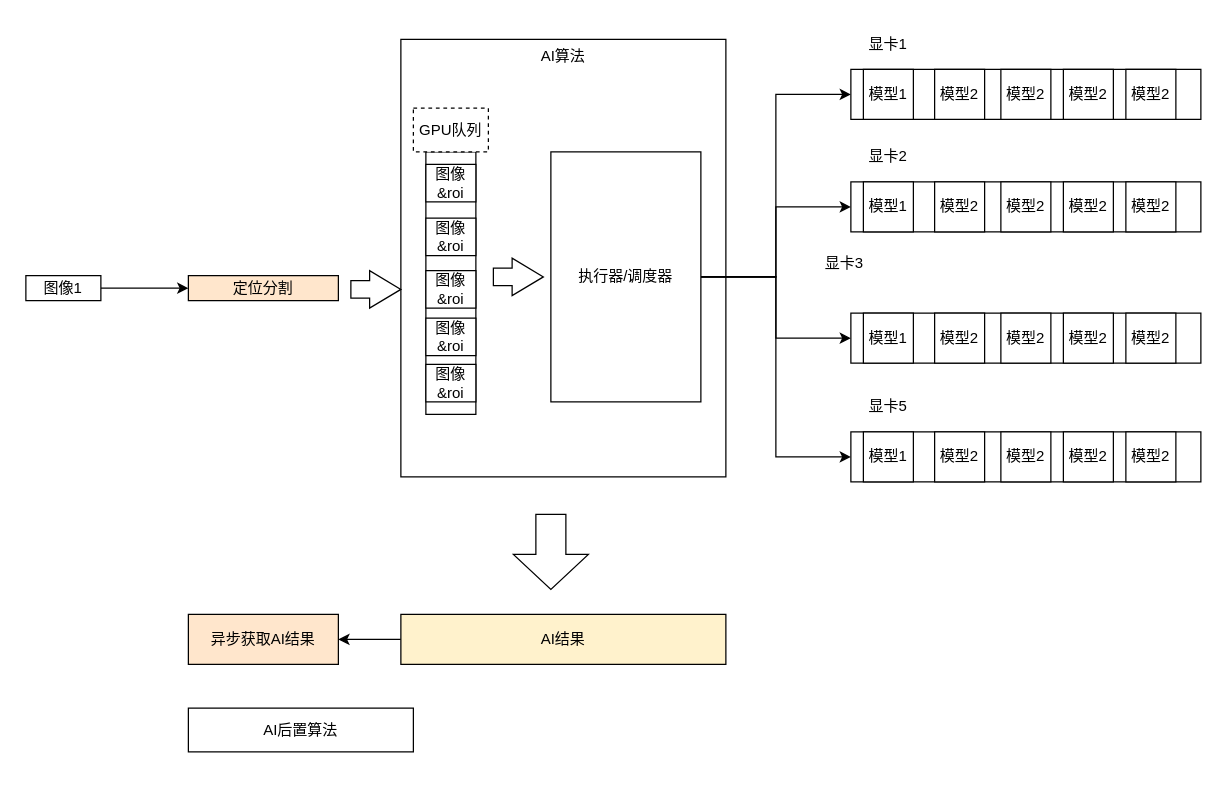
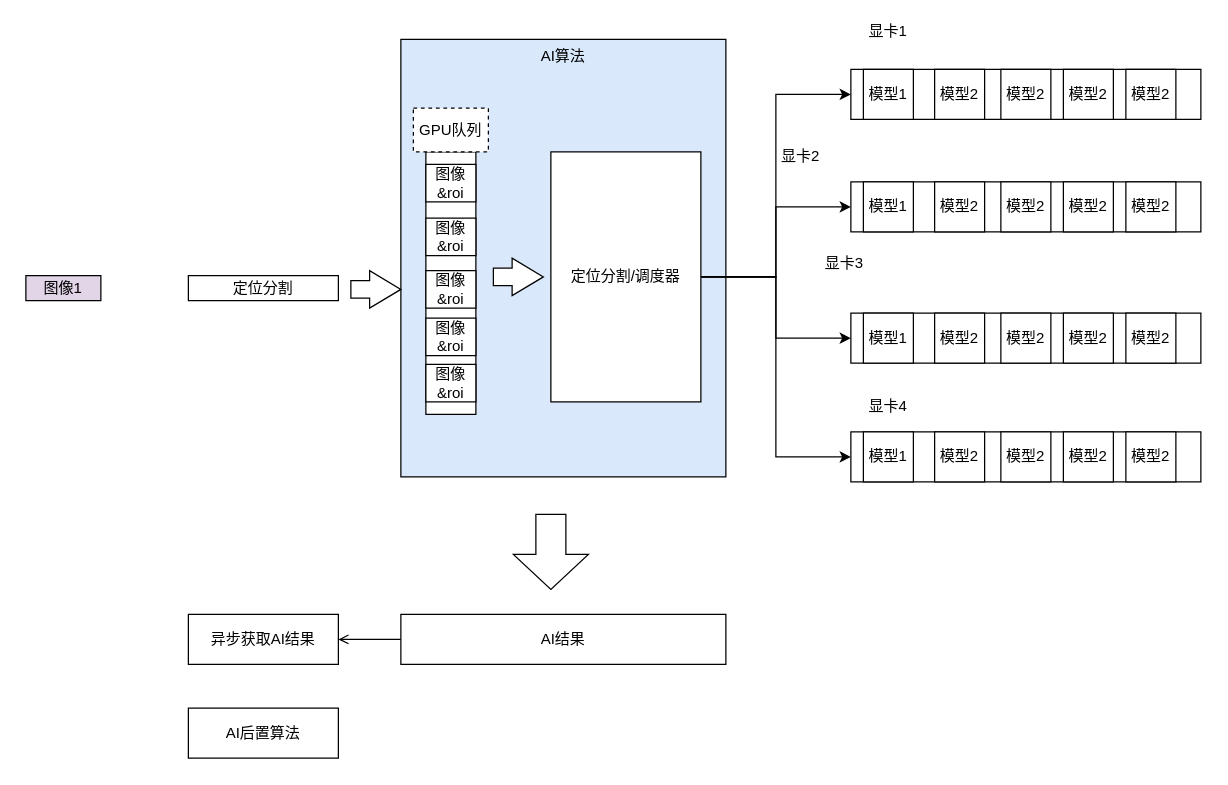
node "显卡1": moved (888, 44) -> (888, 32)
node "AI算法": fillcolor #ffffff -> #dae8fc
node "显卡2": moved (888, 157) -> (801, 157)
node "执行器/调度器": label "执行器/调度器" -> "定位分割/调度器"
node "图像1": fillcolor #ffffff -> #e1d5e7
edge "图像1" -> "定位分割": removed
node "定位分割": fillcolor #ffe6cc -> #ffffff
node "显卡5": label "显卡5" -> "显卡4"
node "异步获取AI结果": fillcolor #ffe6cc -> #ffffff
edge "AI结果" -> "异步获取AI结果": arrowhead classic -> open
node "AI结果": fillcolor #fff2cc -> #ffffff
node "AI后置算法": size 225x44 -> 150x50
